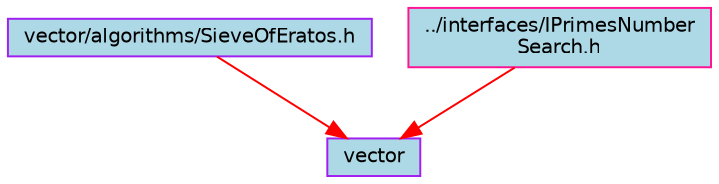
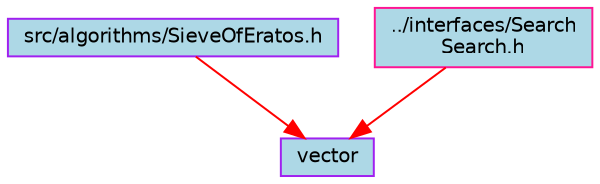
node "vector/algorithms/SieveOfEratos.h": label "vector/algorithms/SieveOfEratos.h" -> "src/algorithms/SieveOfEratos.h"
node "../interfaces/IPrimesNumber Search.h": label "../interfaces/IPrimesNumber Search.h" -> "../interfaces/Search Search.h"
